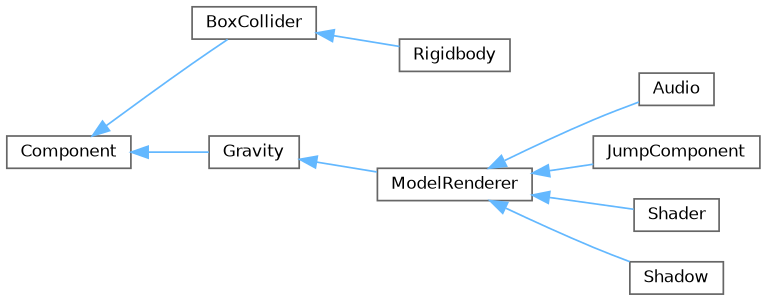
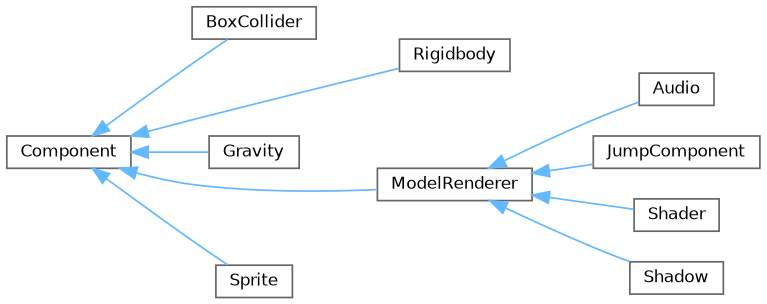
edge "Rigidbody" -> "BoxCollider": now "Rigidbody" -> "Component"
edge "ModelRenderer" -> "Gravity": now "ModelRenderer" -> "Component"
node "Sprite": added
